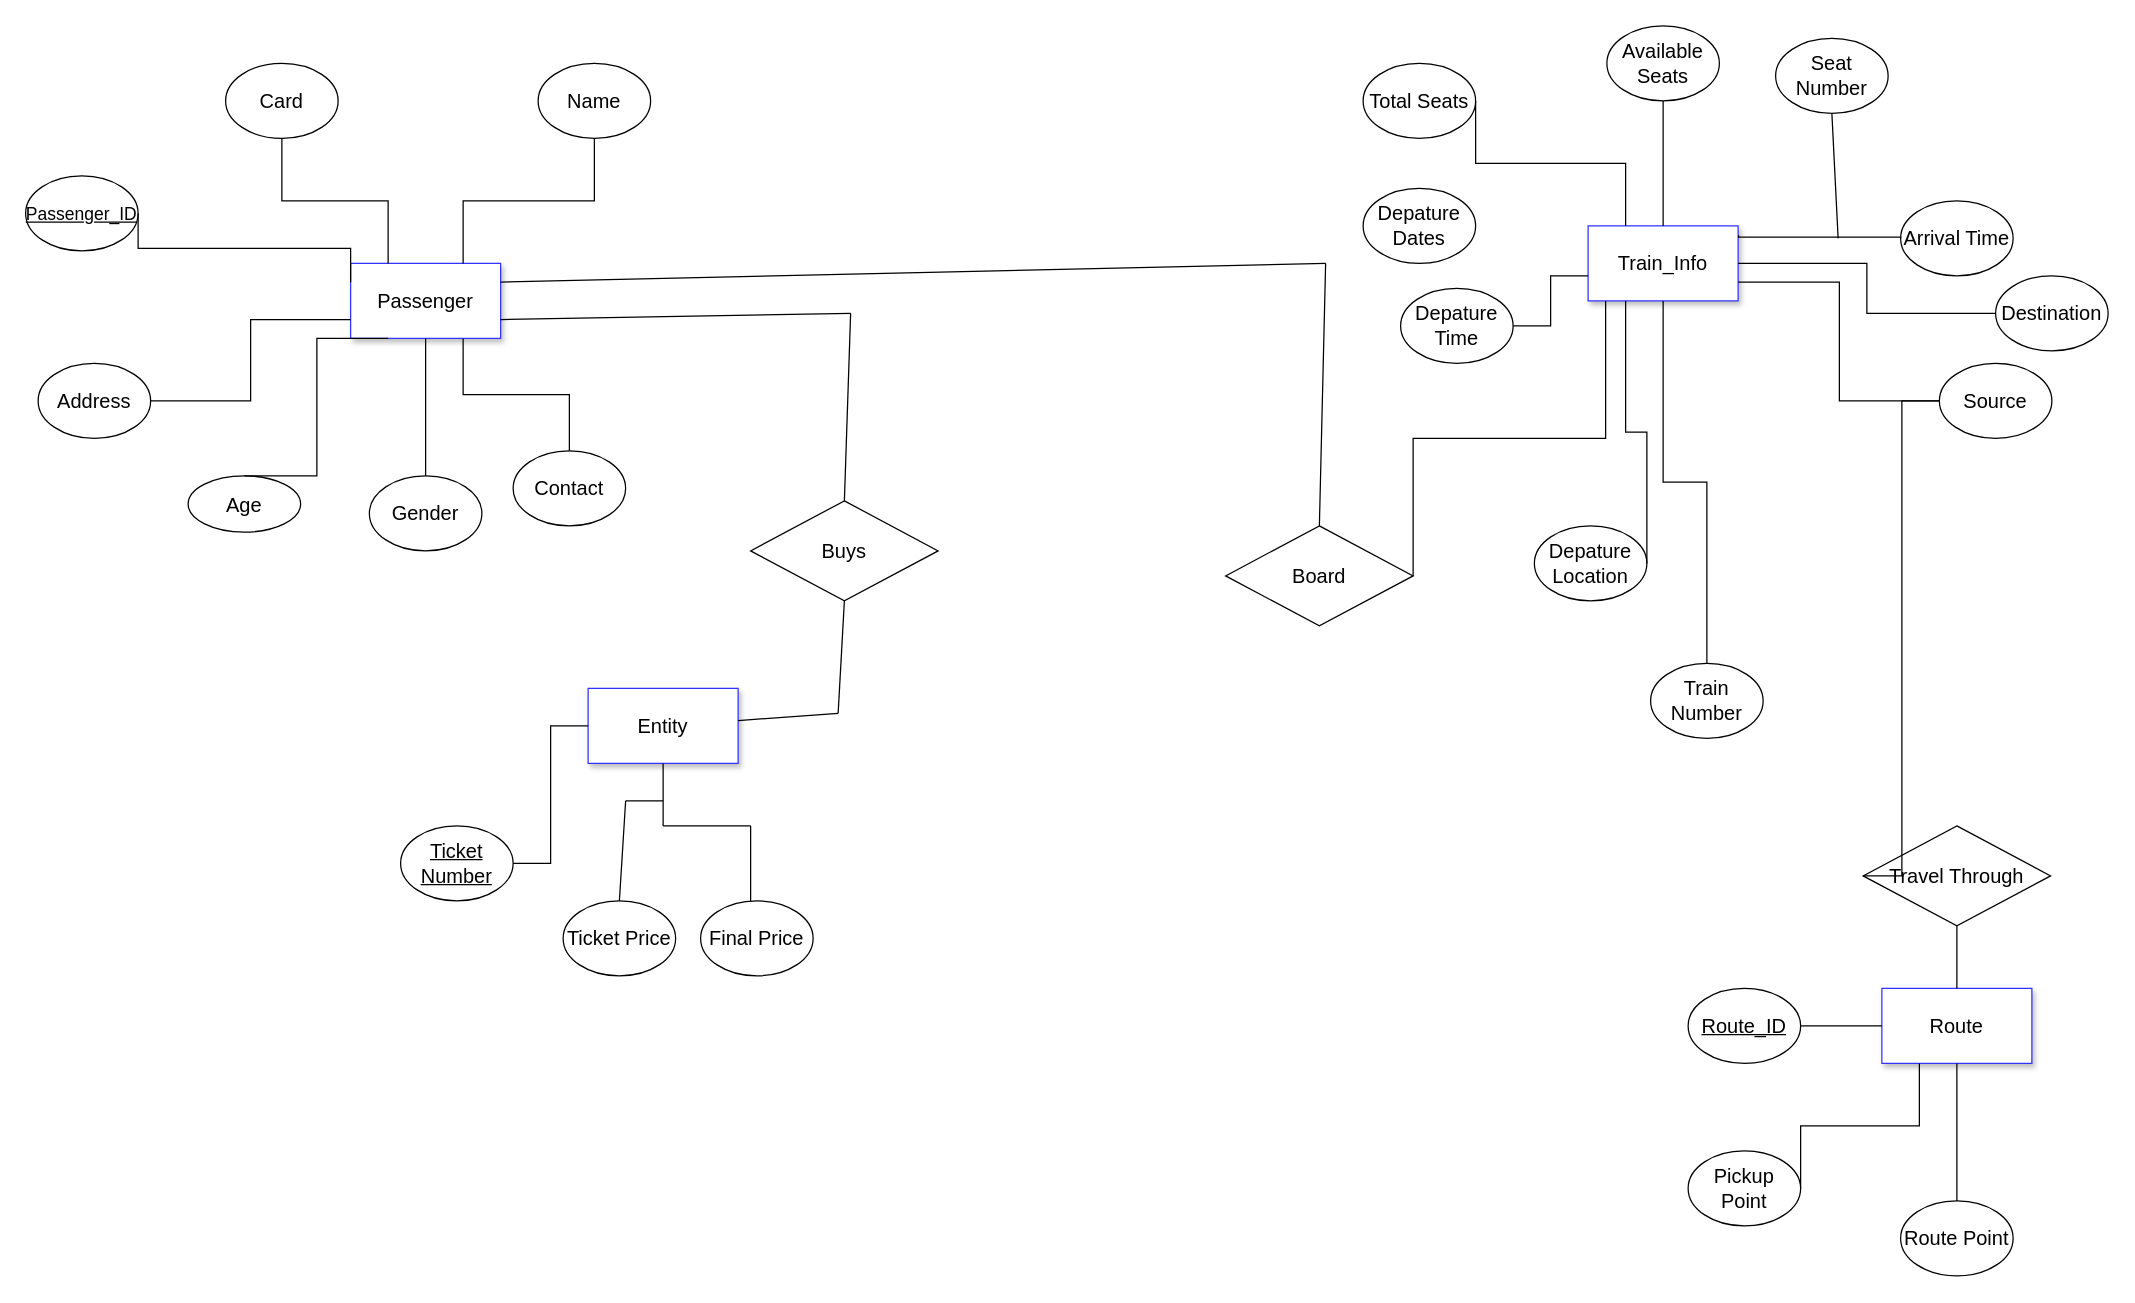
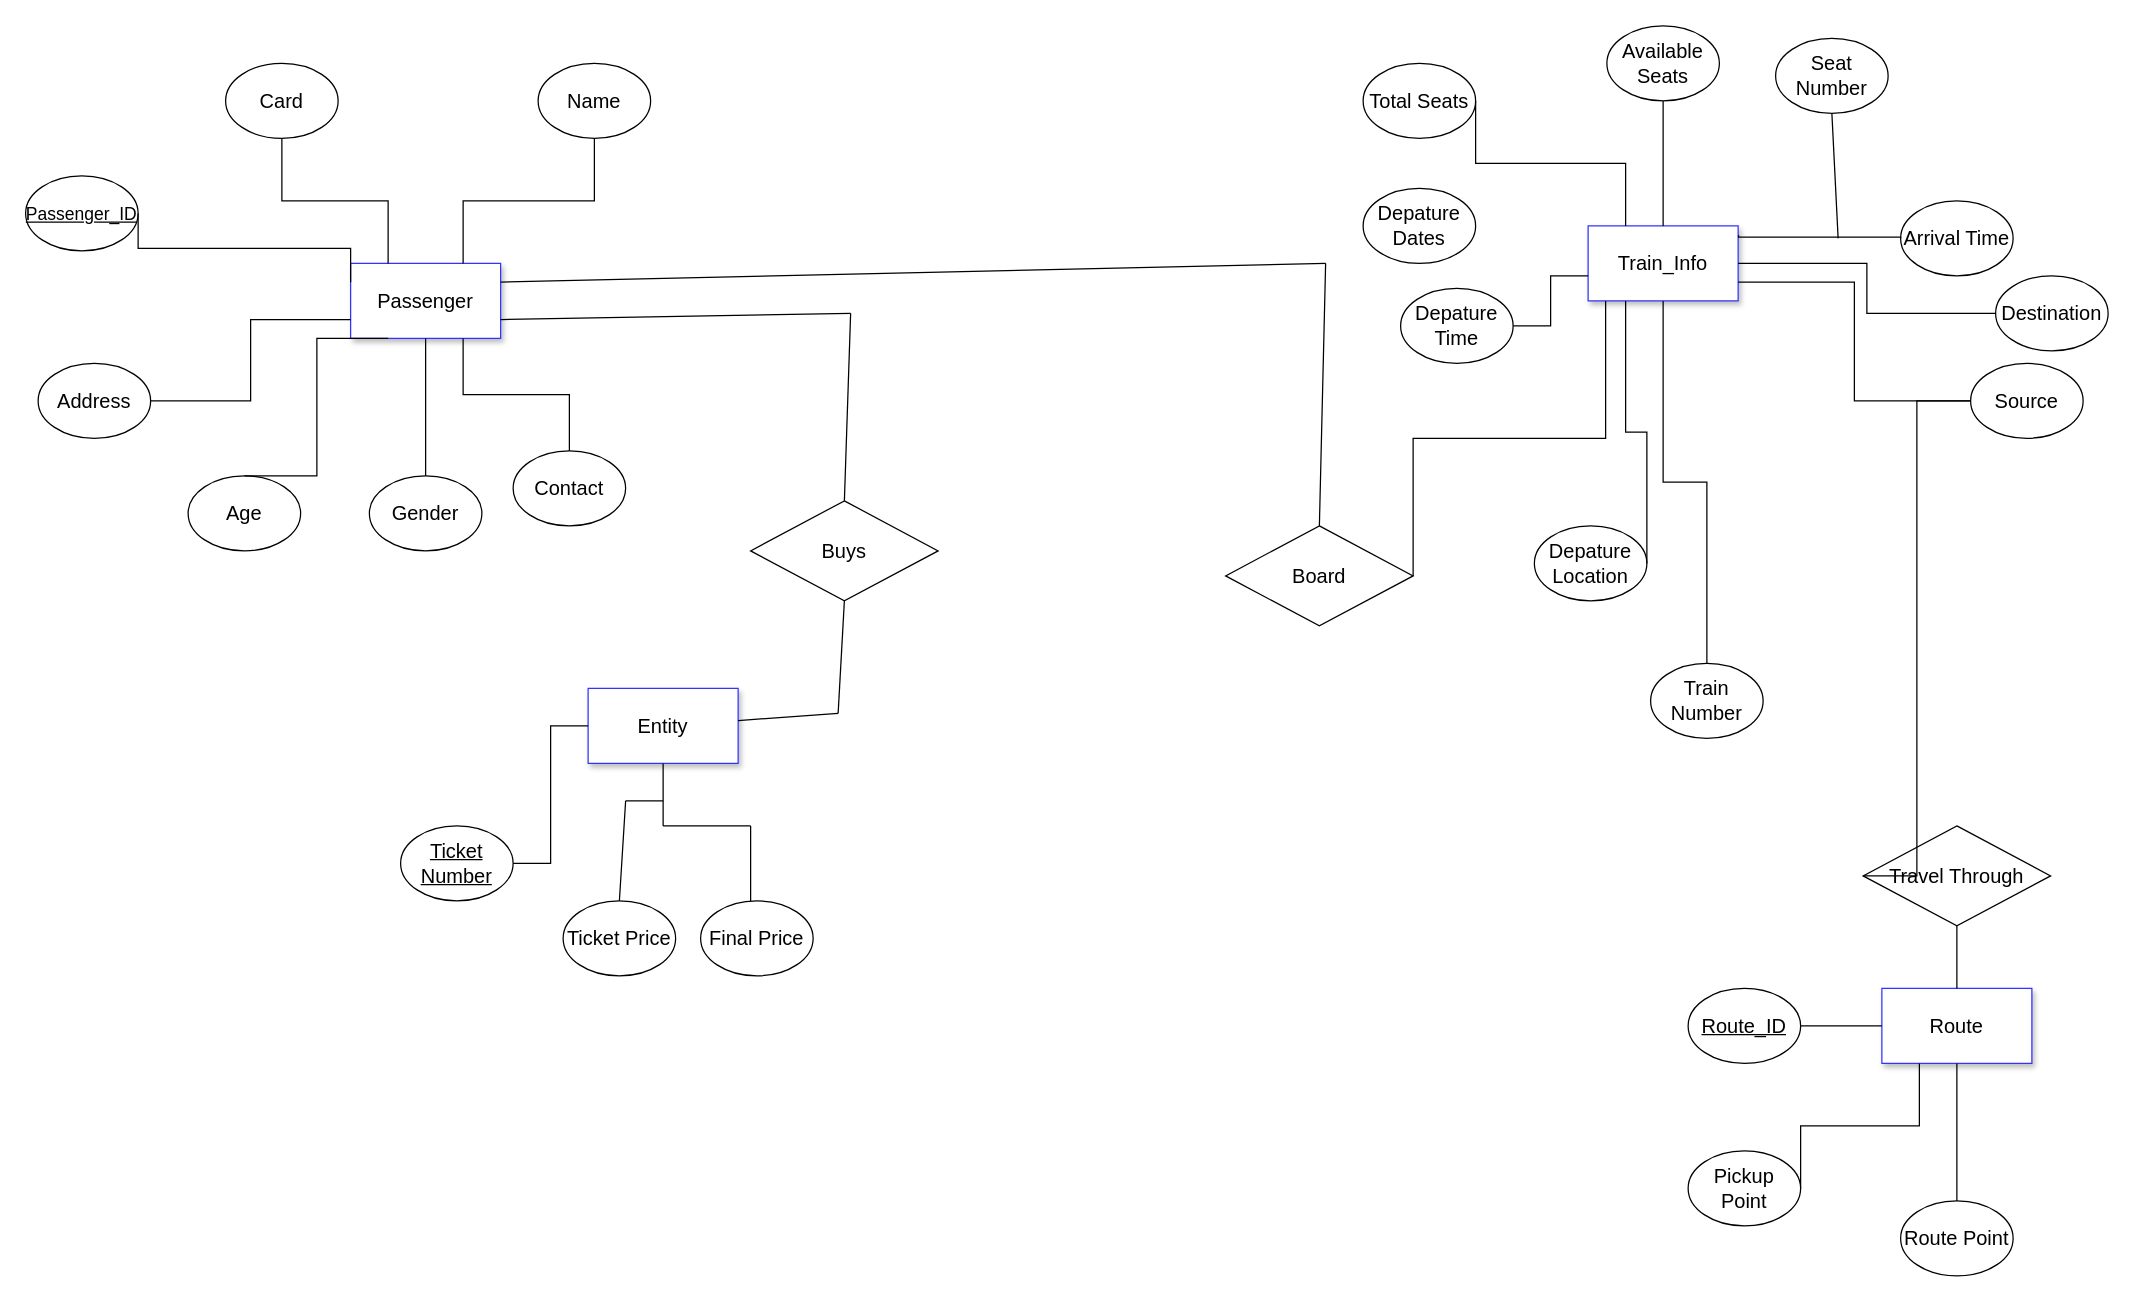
node "Source": moved (1996, 401) -> (2027, 401)
node "Age": size 113x56 -> 113x75
